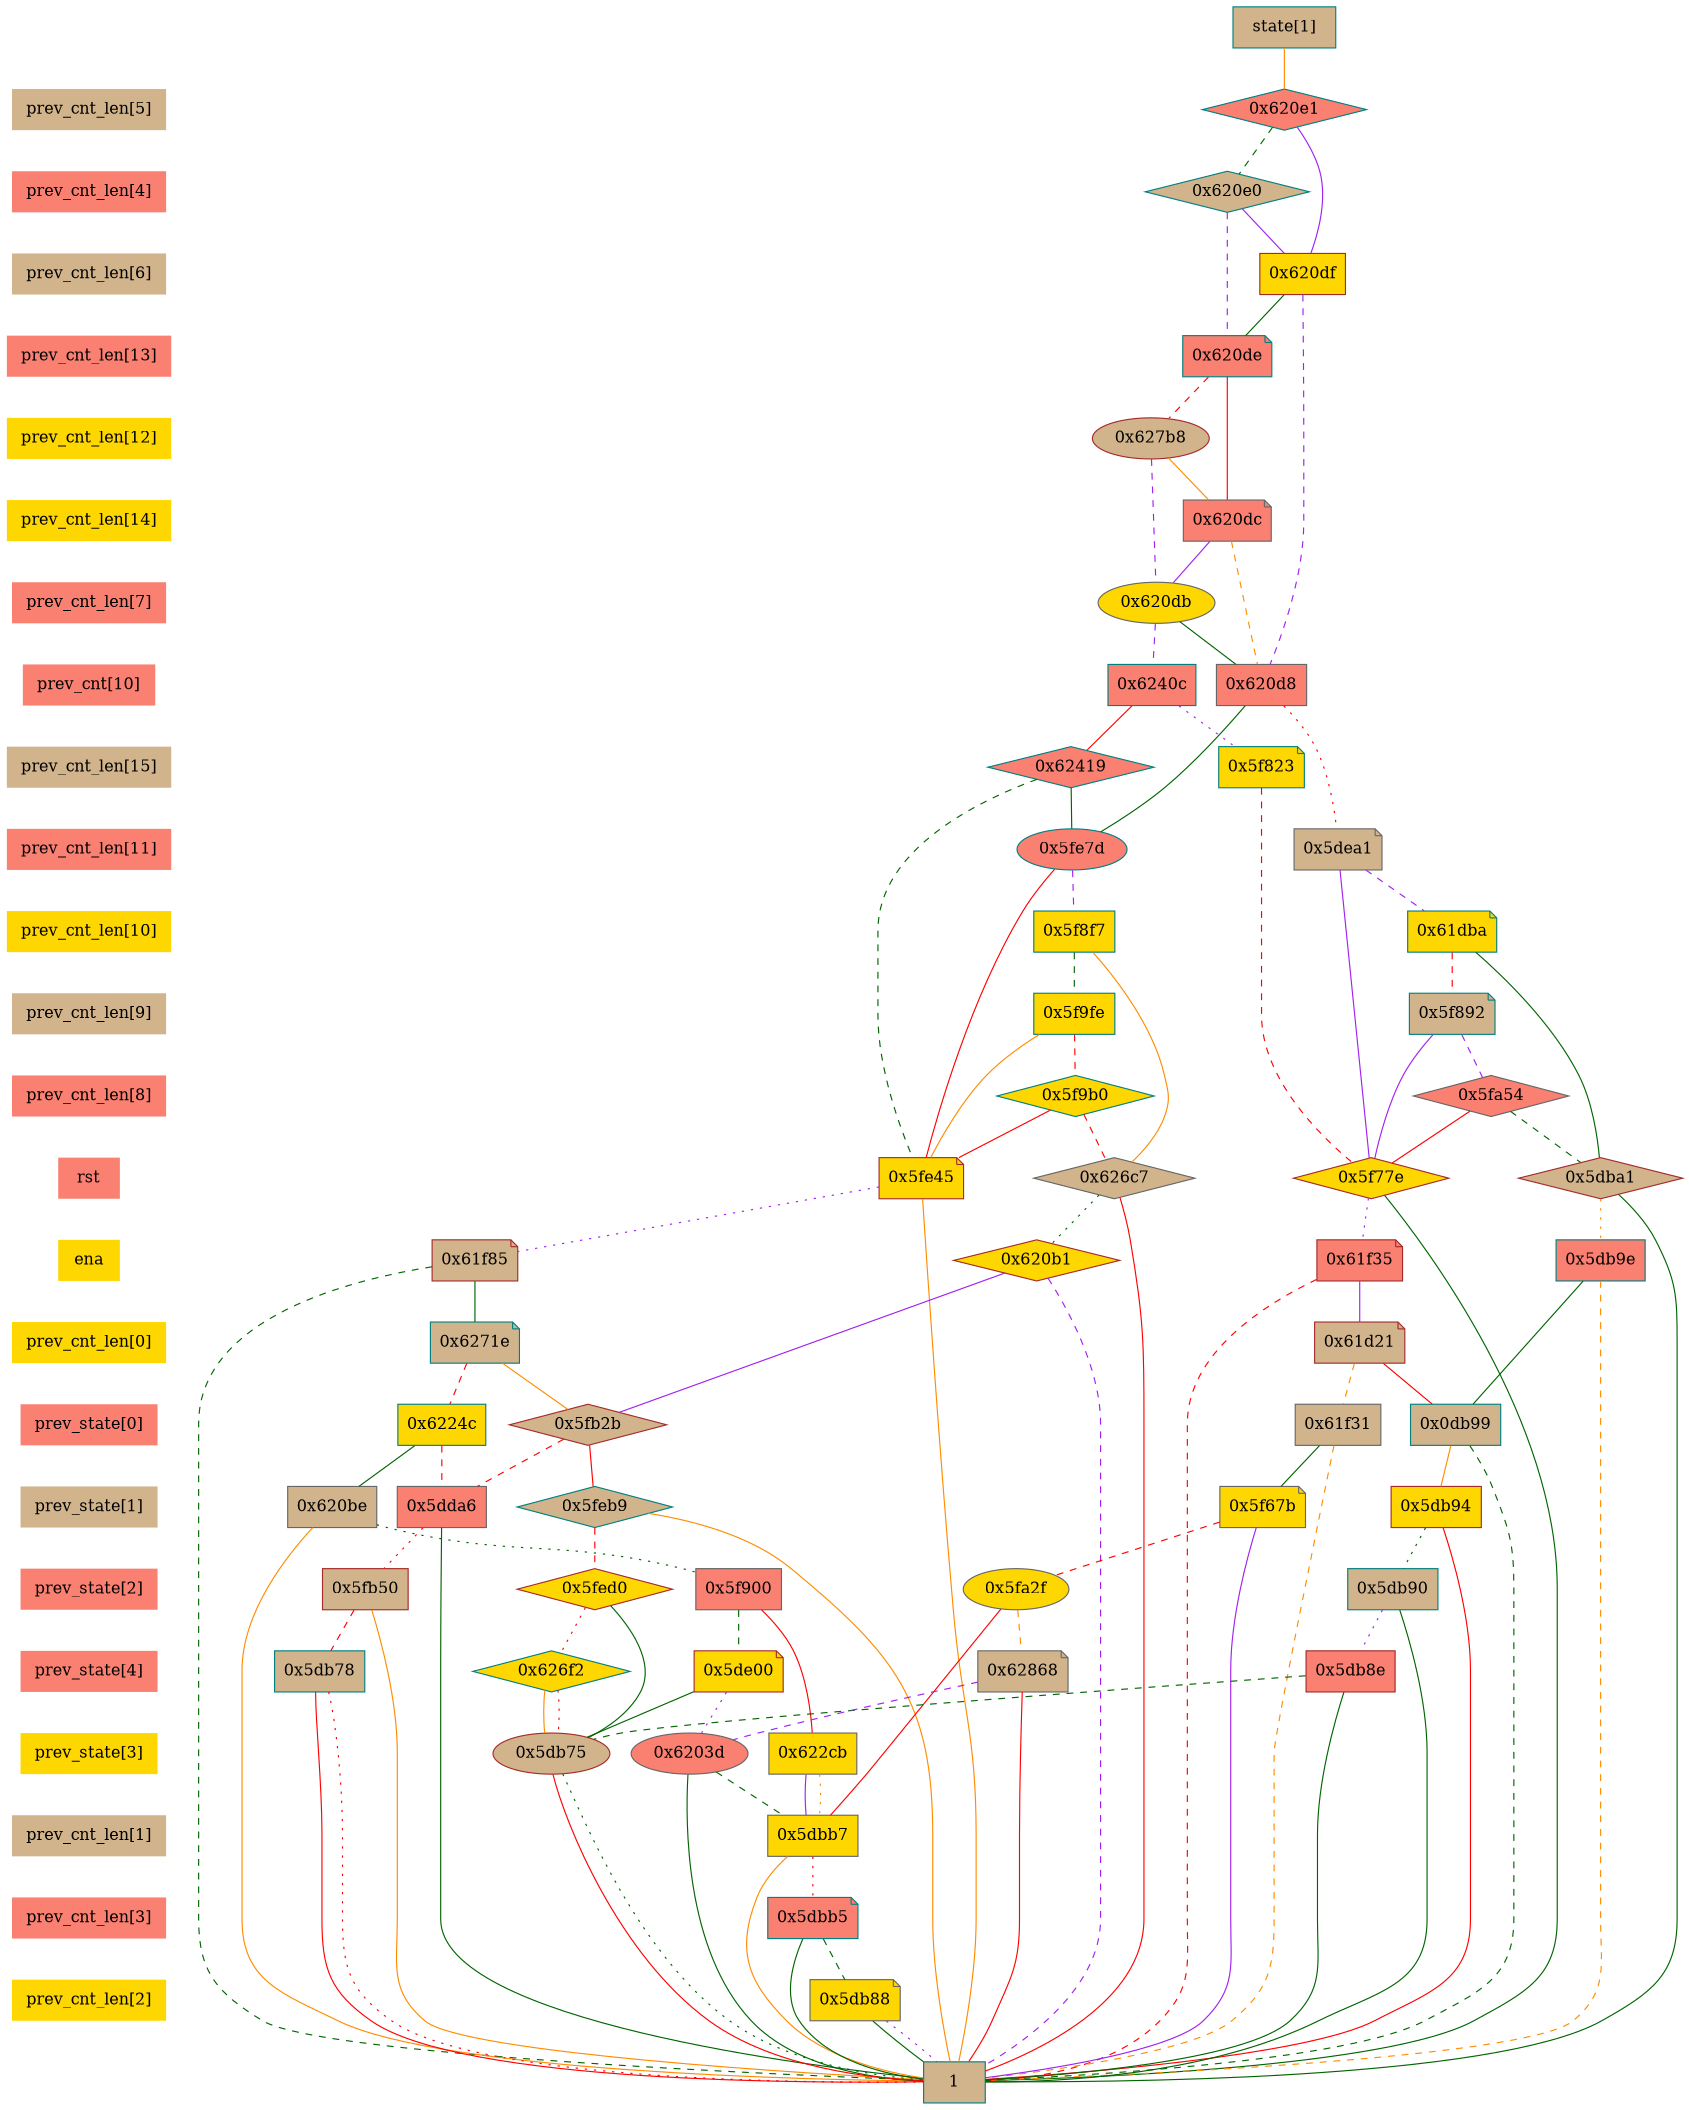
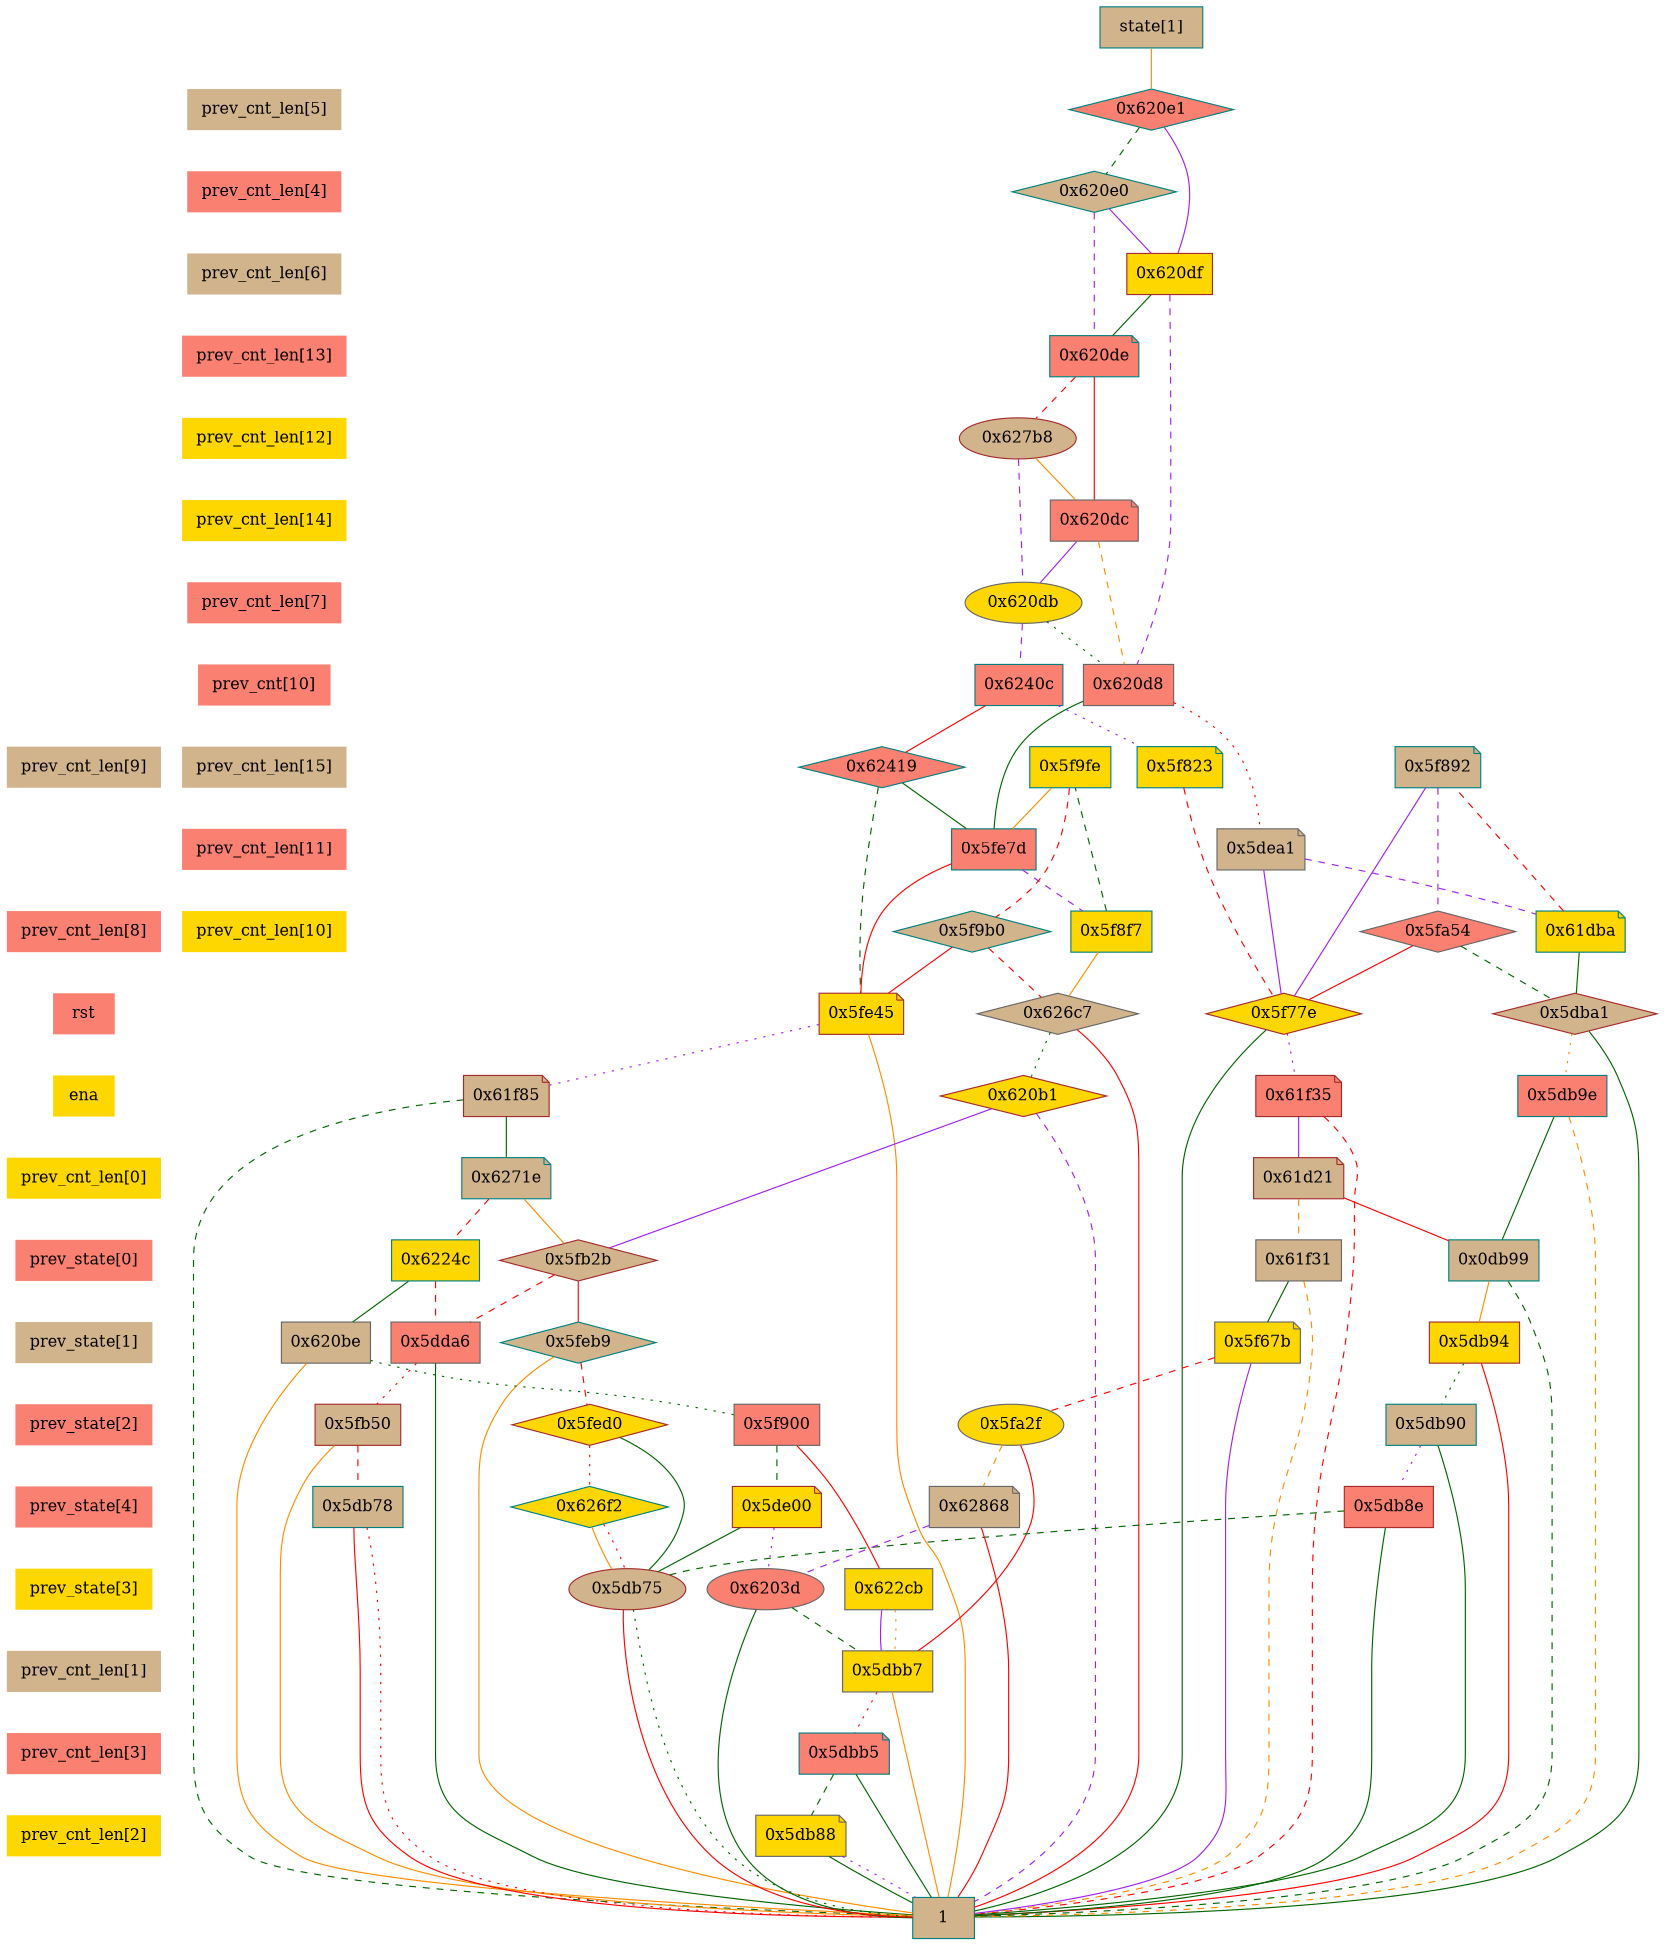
edge "0x620db" -- "0x620d8": style solid -> dotted
node "0x5fe7d": shape ellipse -> box
edge "0x5f9fe" -- "0x5fe45": now "0x5f9fe" -- "0x5fe7d"
node "0x5f9b0": fillcolor gold -> tan
